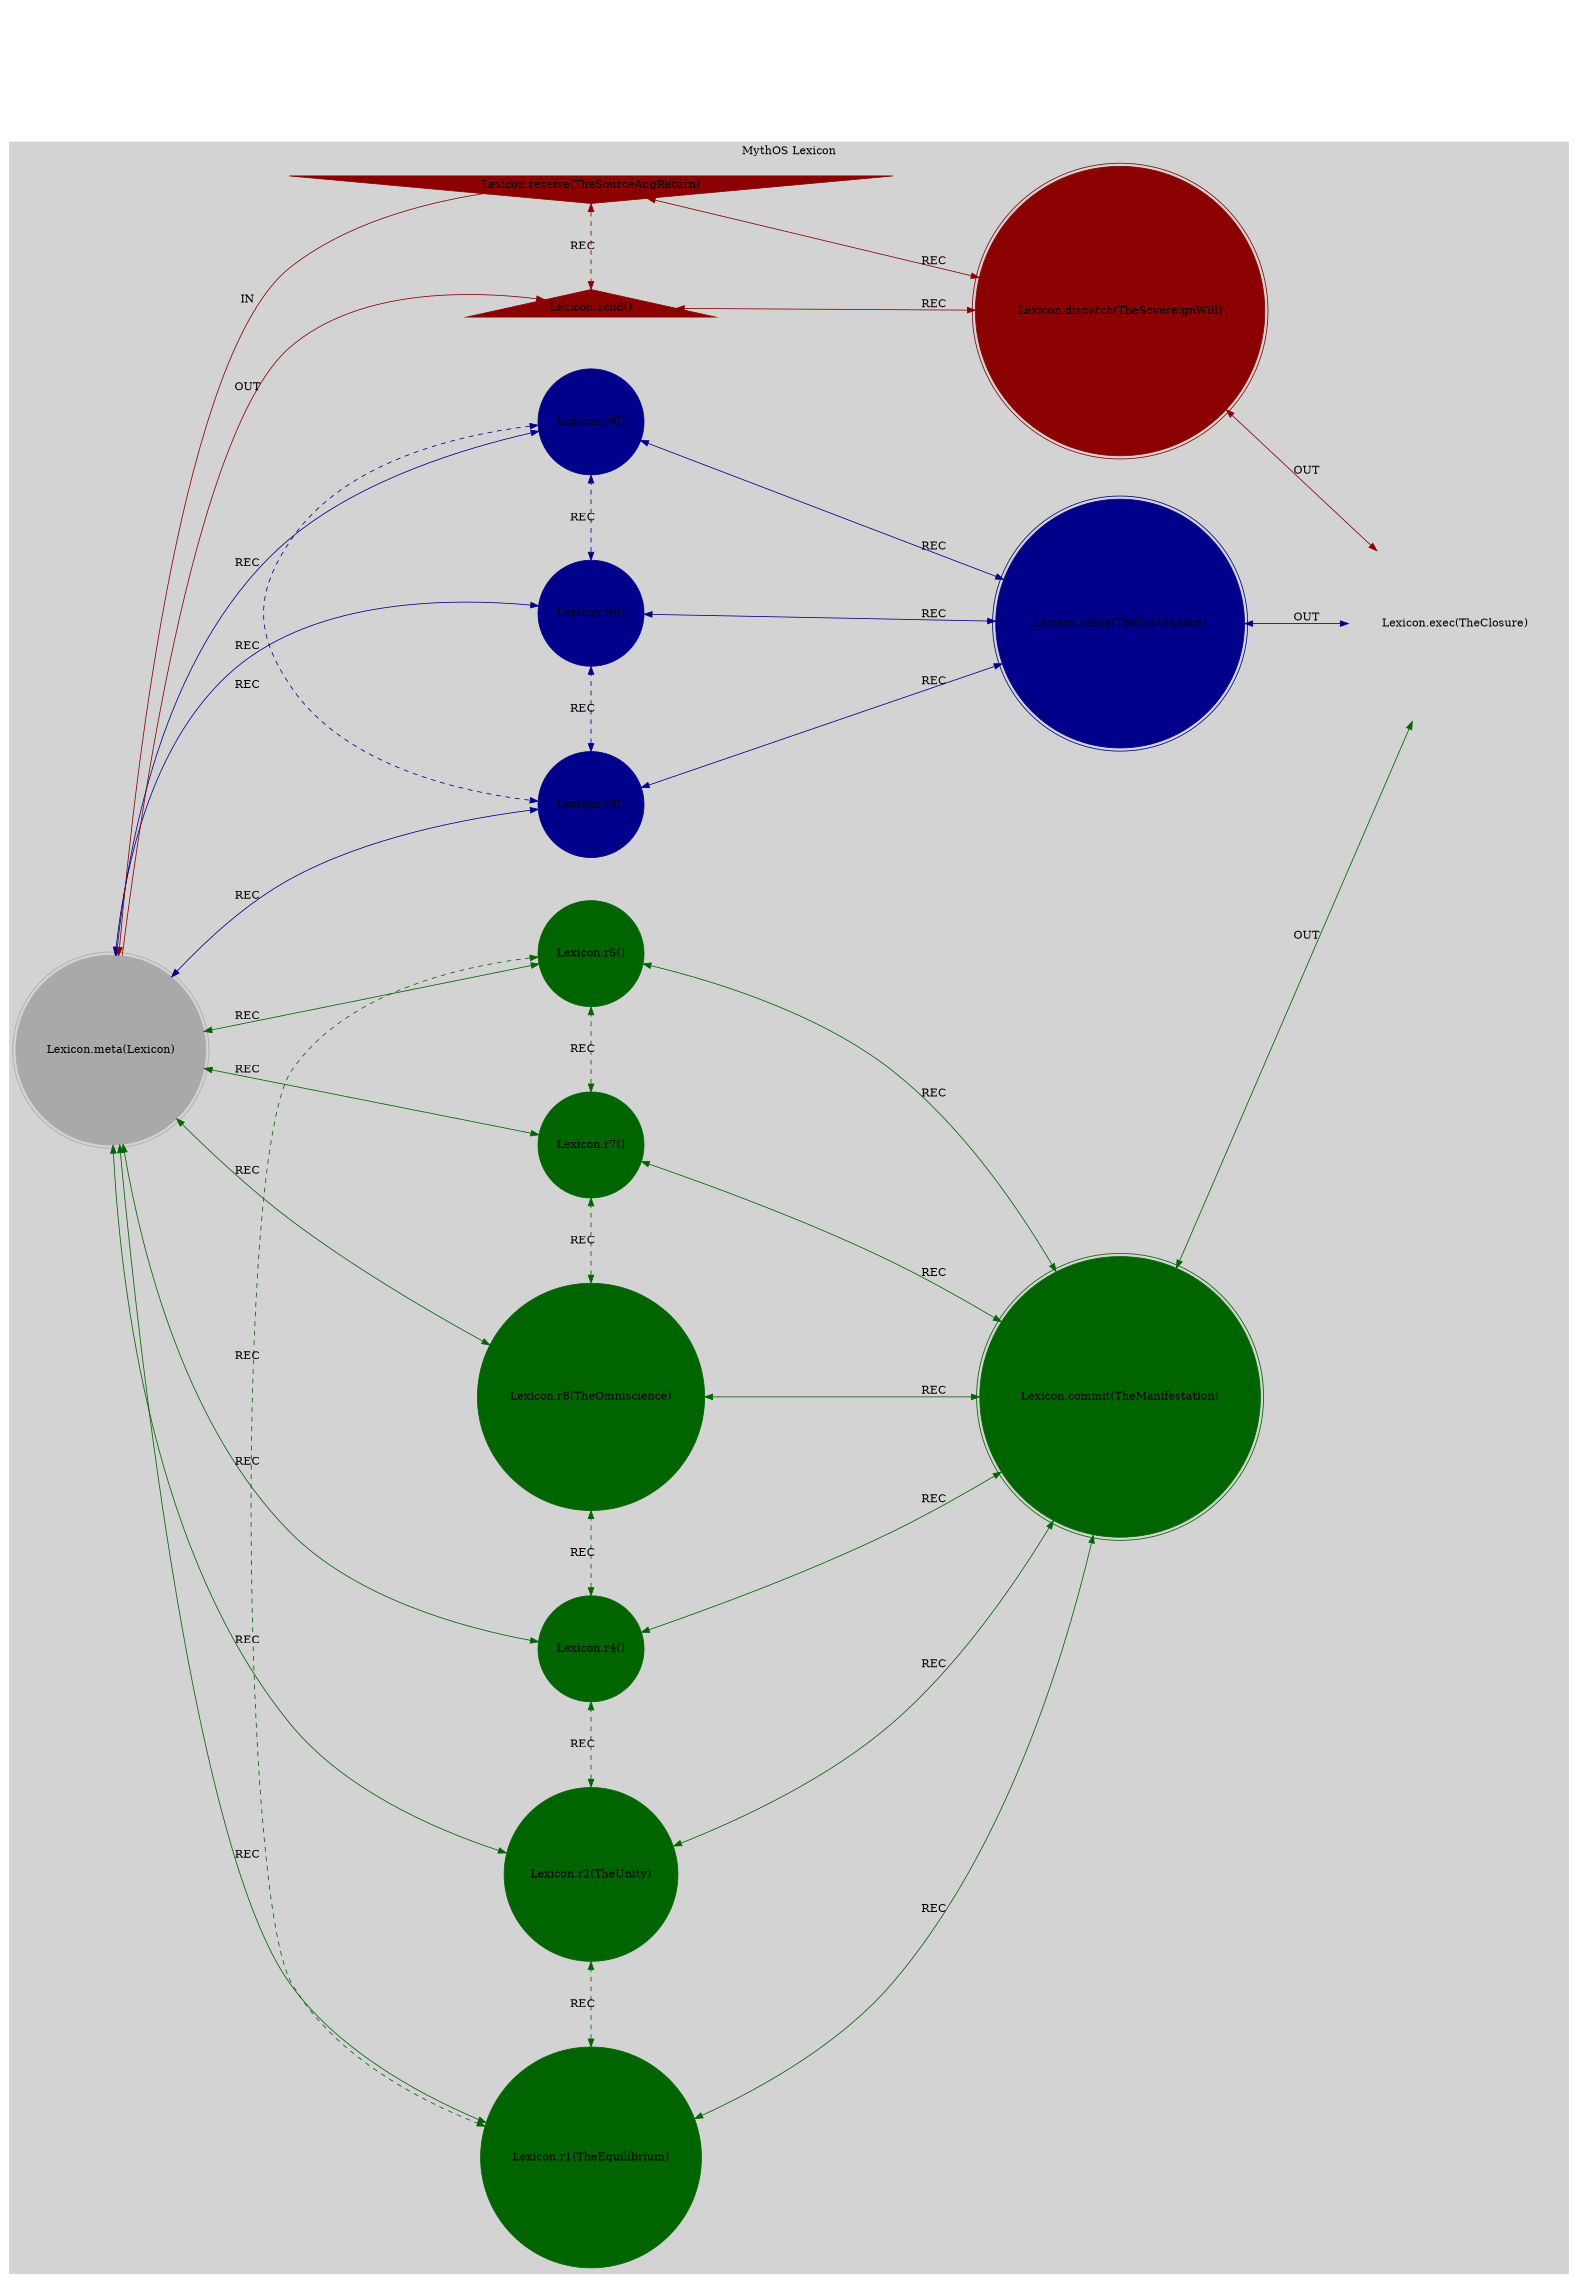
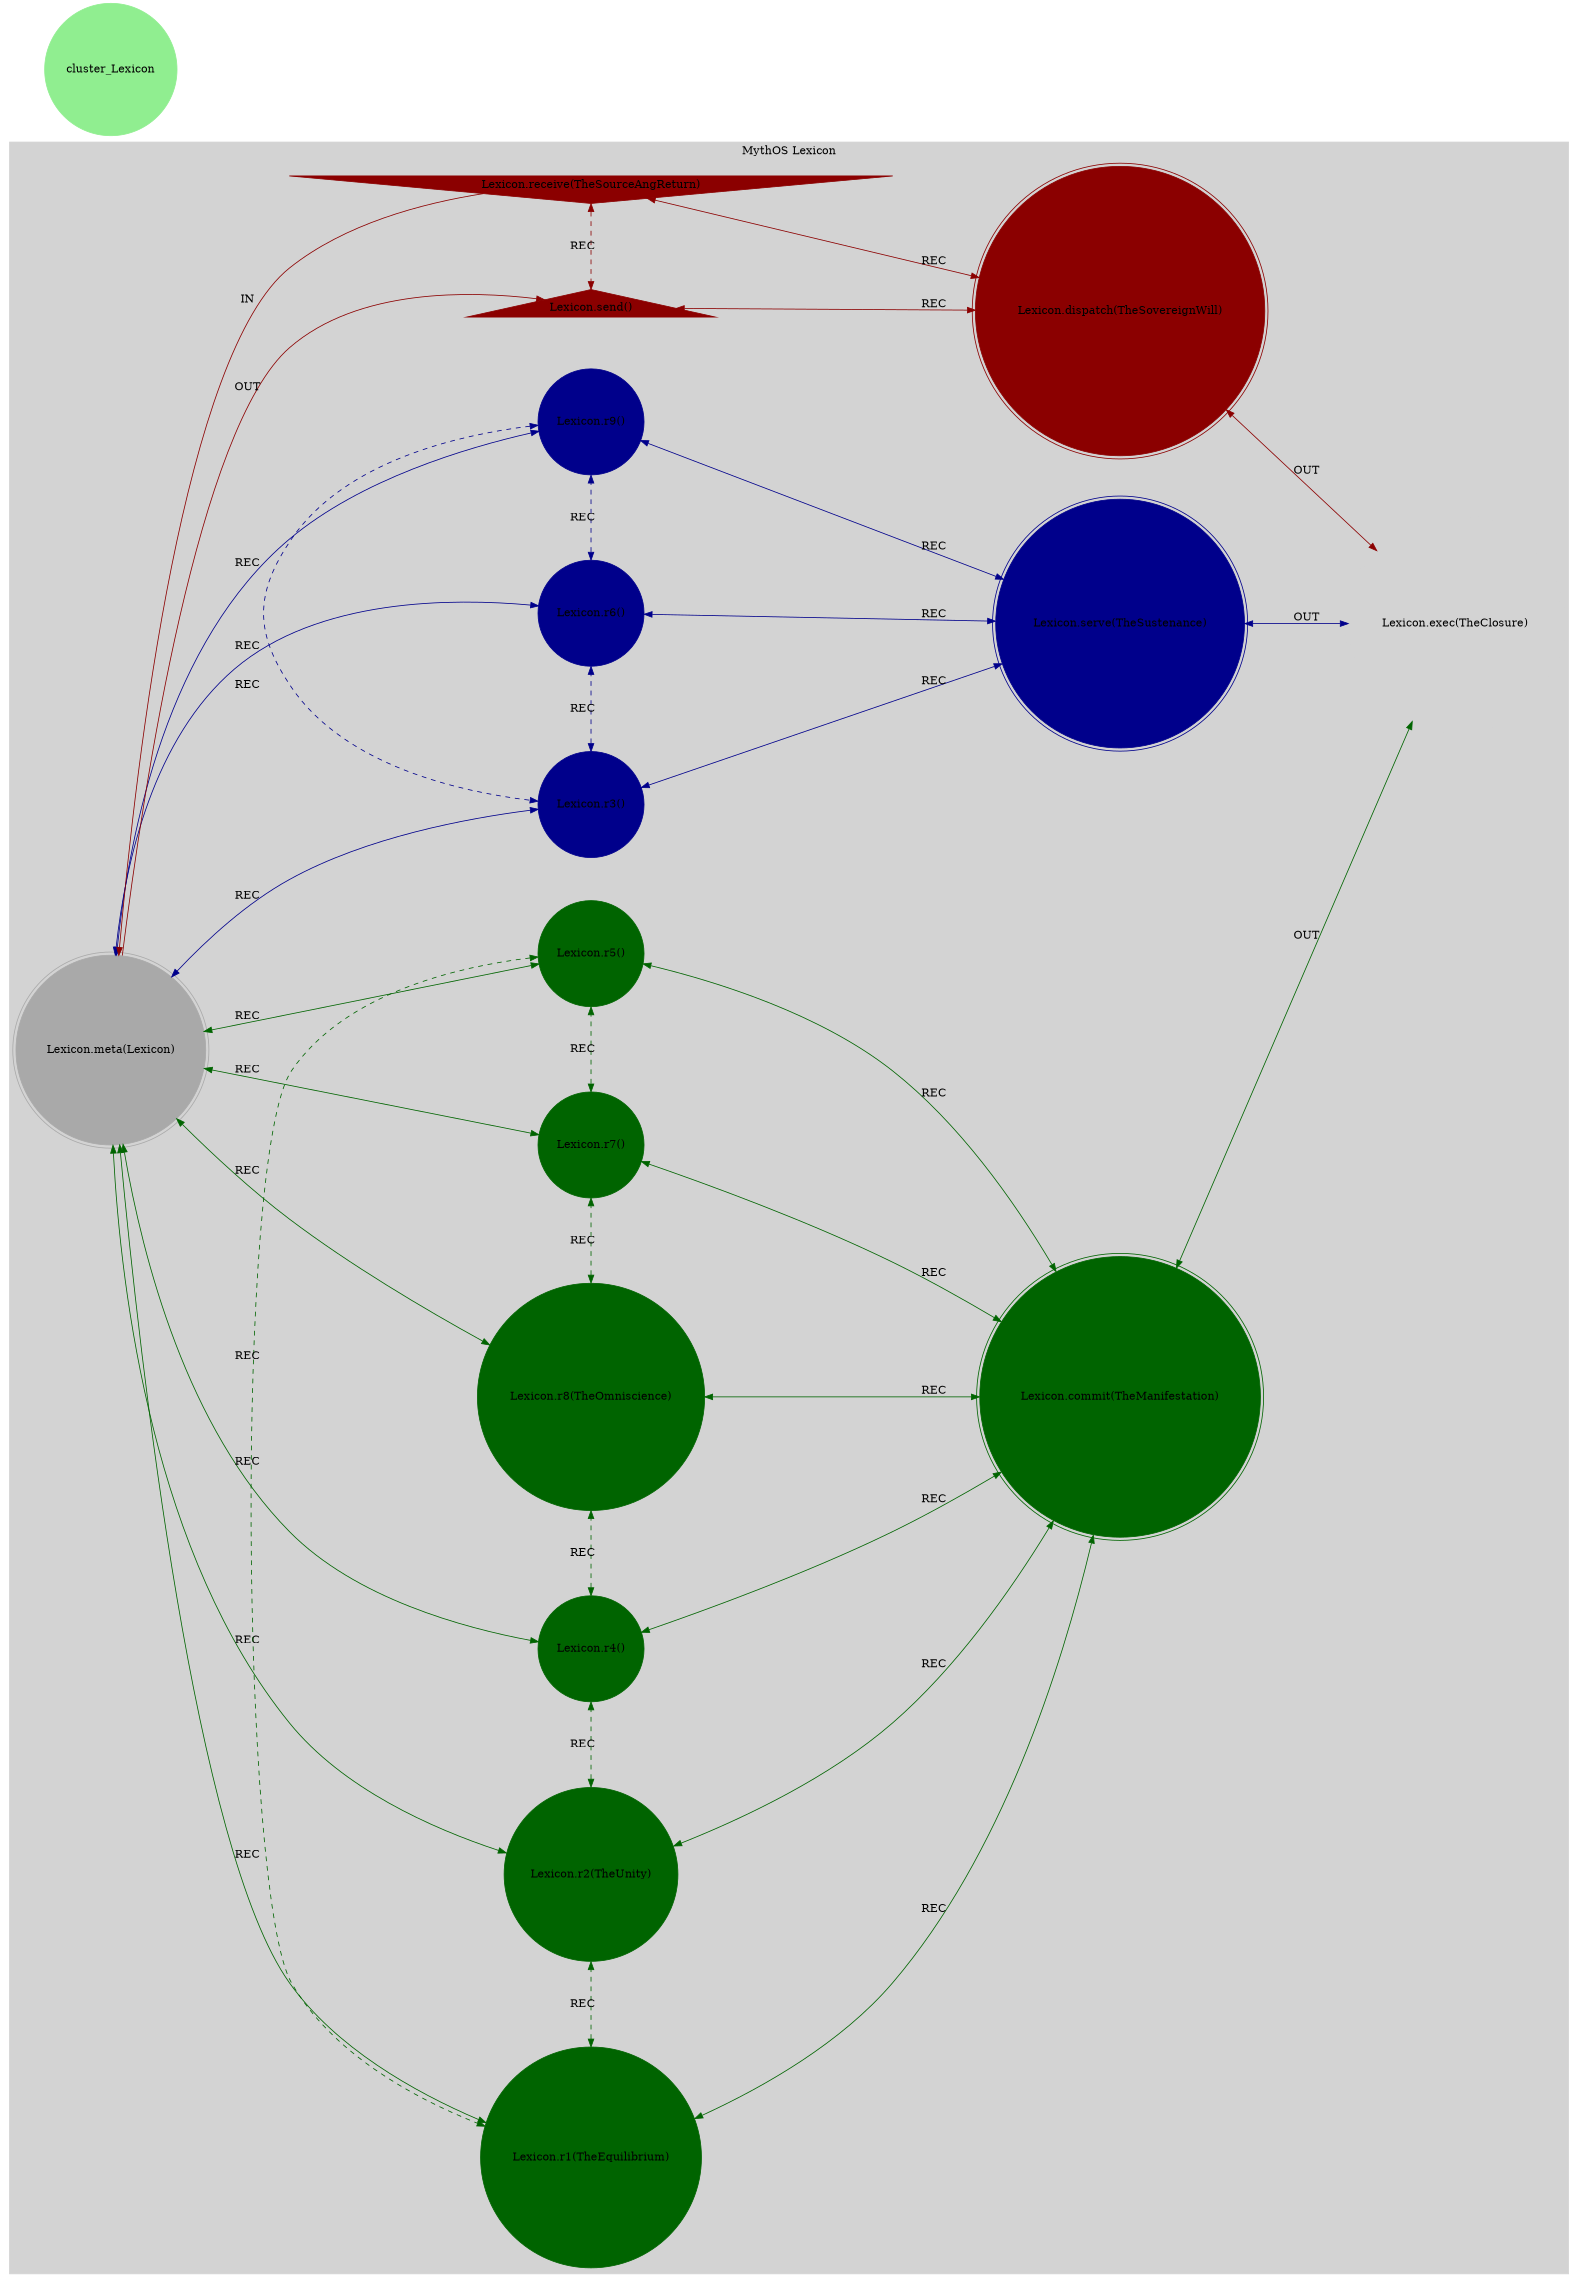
node "cluster_Lexicon": added
